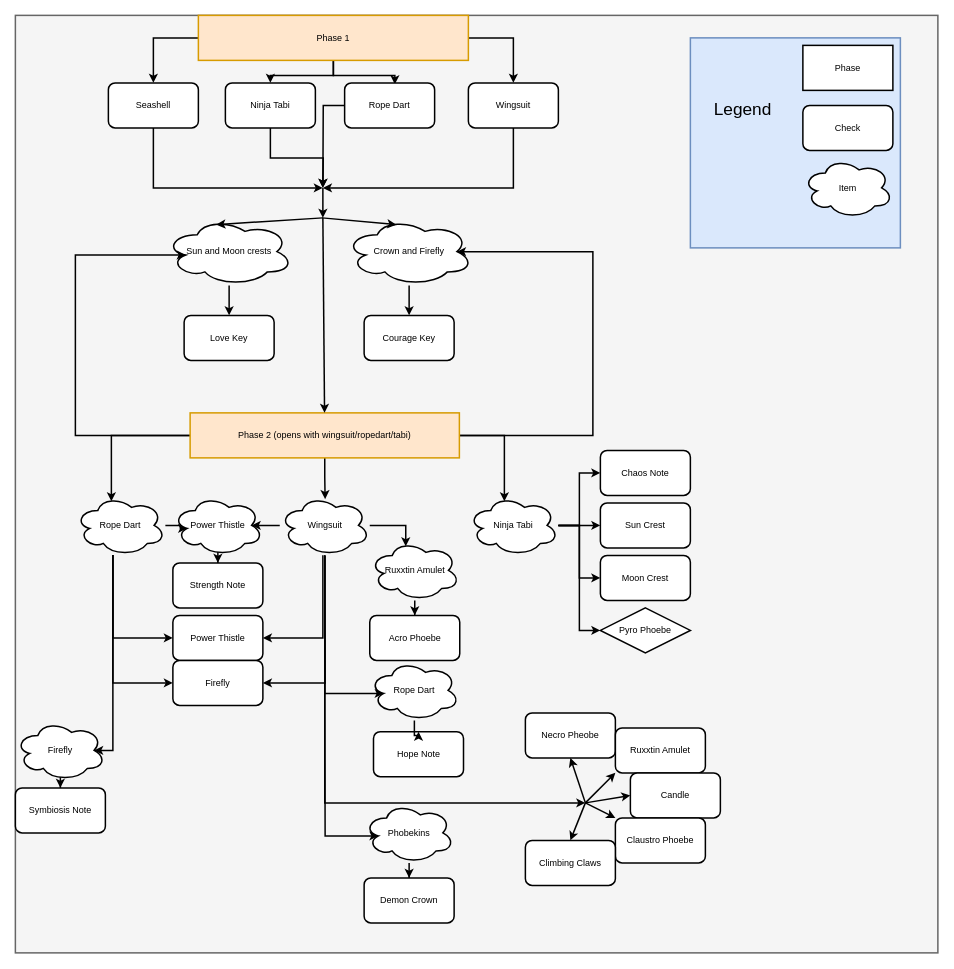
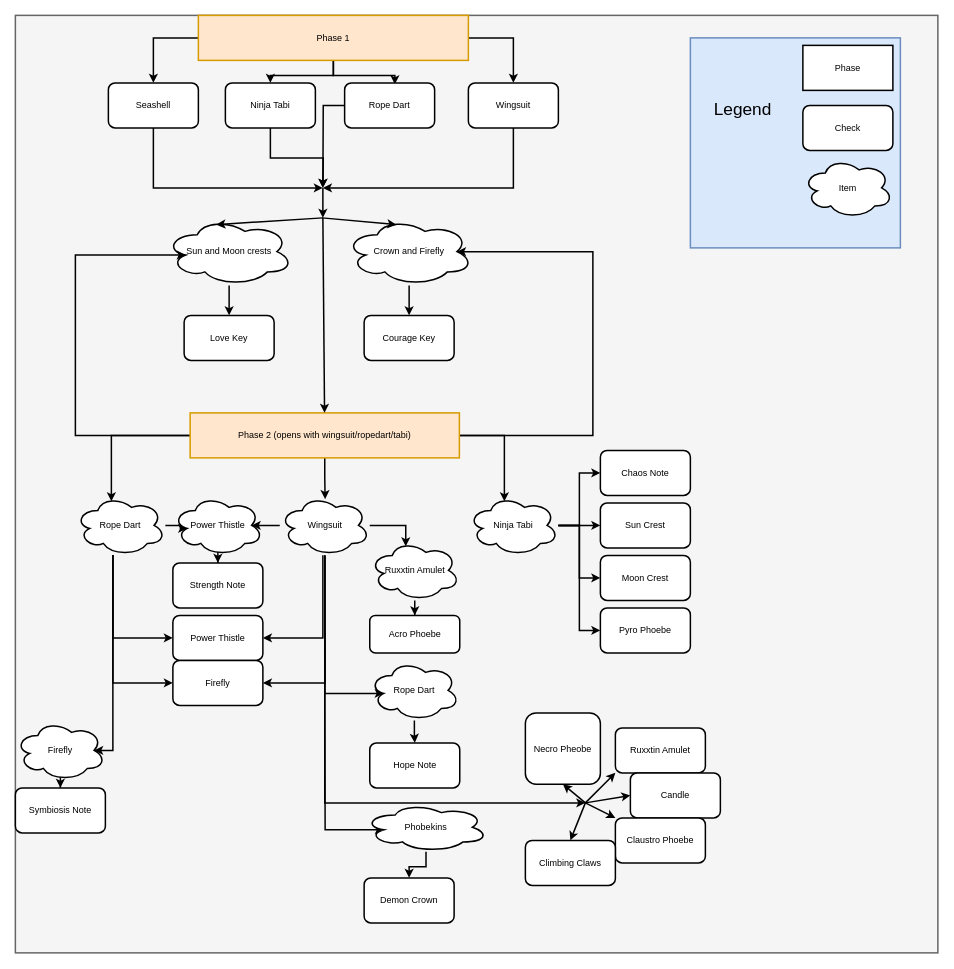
node "Pyro Phoebe": shape diamond -> rounded rectangle
node "Acro Phoebe": size 90x45 -> 90x38
node "Necro Pheobe": size 90x45 -> 75x71
node "Hope Note": moved (419, 754) -> (415, 765)
node "Phobekins": size 90x60 -> 124x49
